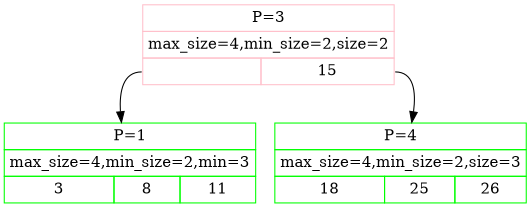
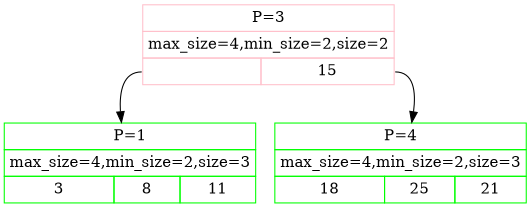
node "P=1": text "max_size=4,min_size=2,min=3" -> "max_size=4,min_size=2,size=3"
node "P=4": text "26" -> "21"
